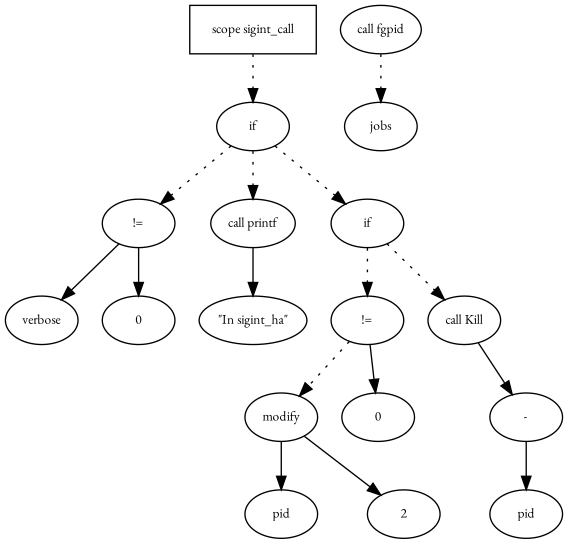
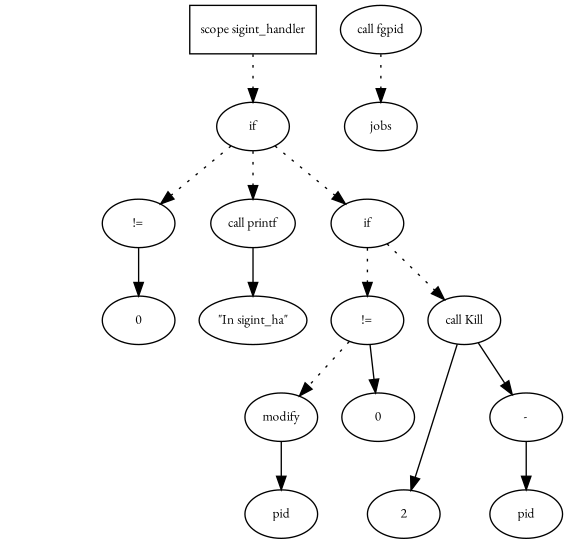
node "scope sigint_call": label "scope sigint_call" -> "scope sigint_handler"
node "verbose": removed
edge "modify" -> "2": now "call Kill" -> "2"
